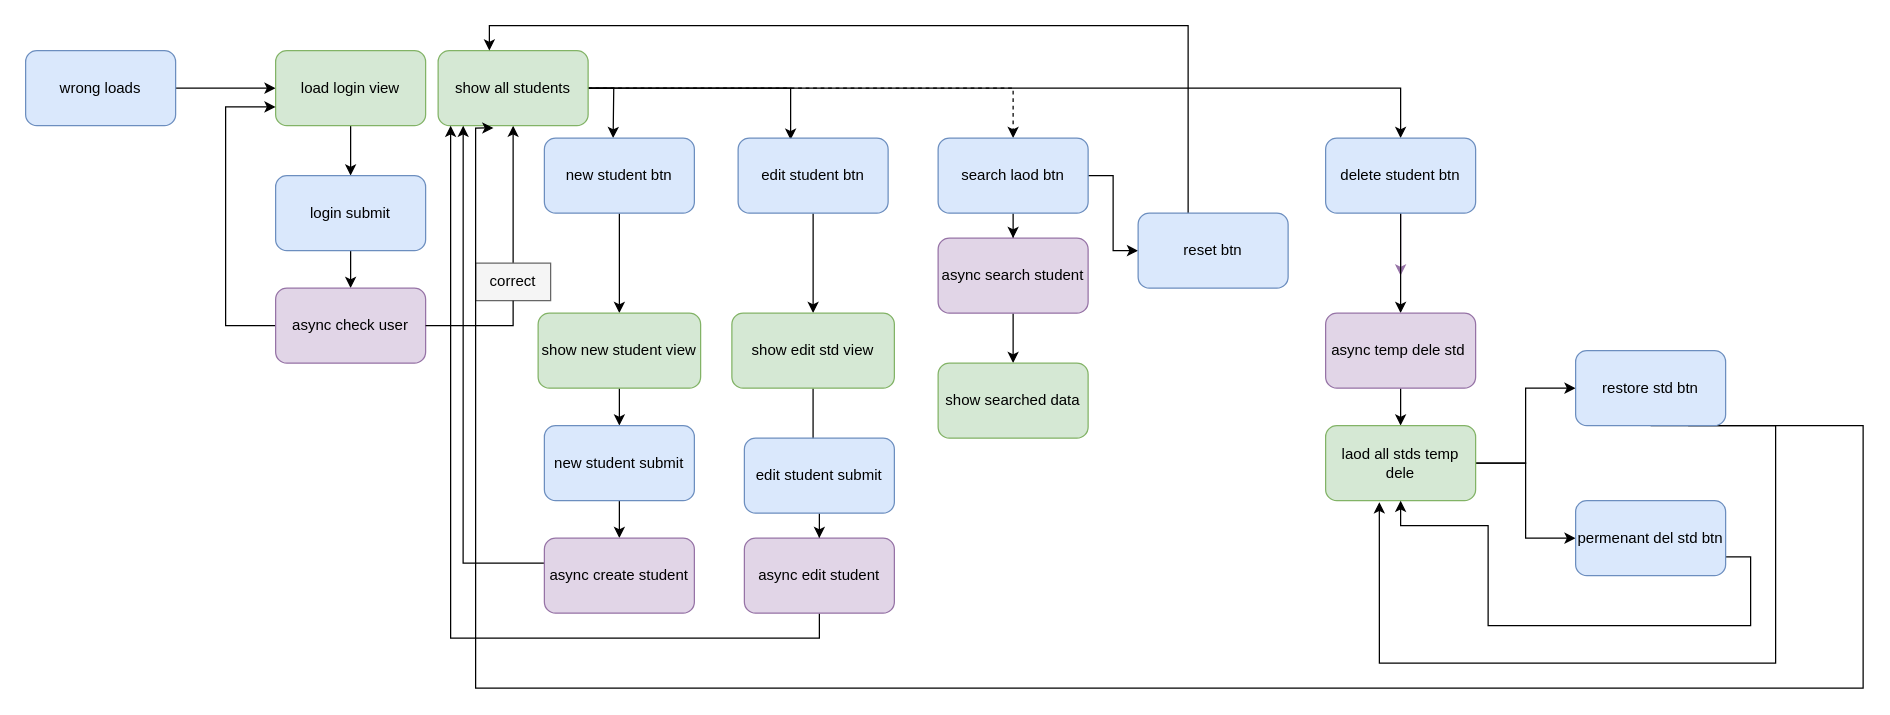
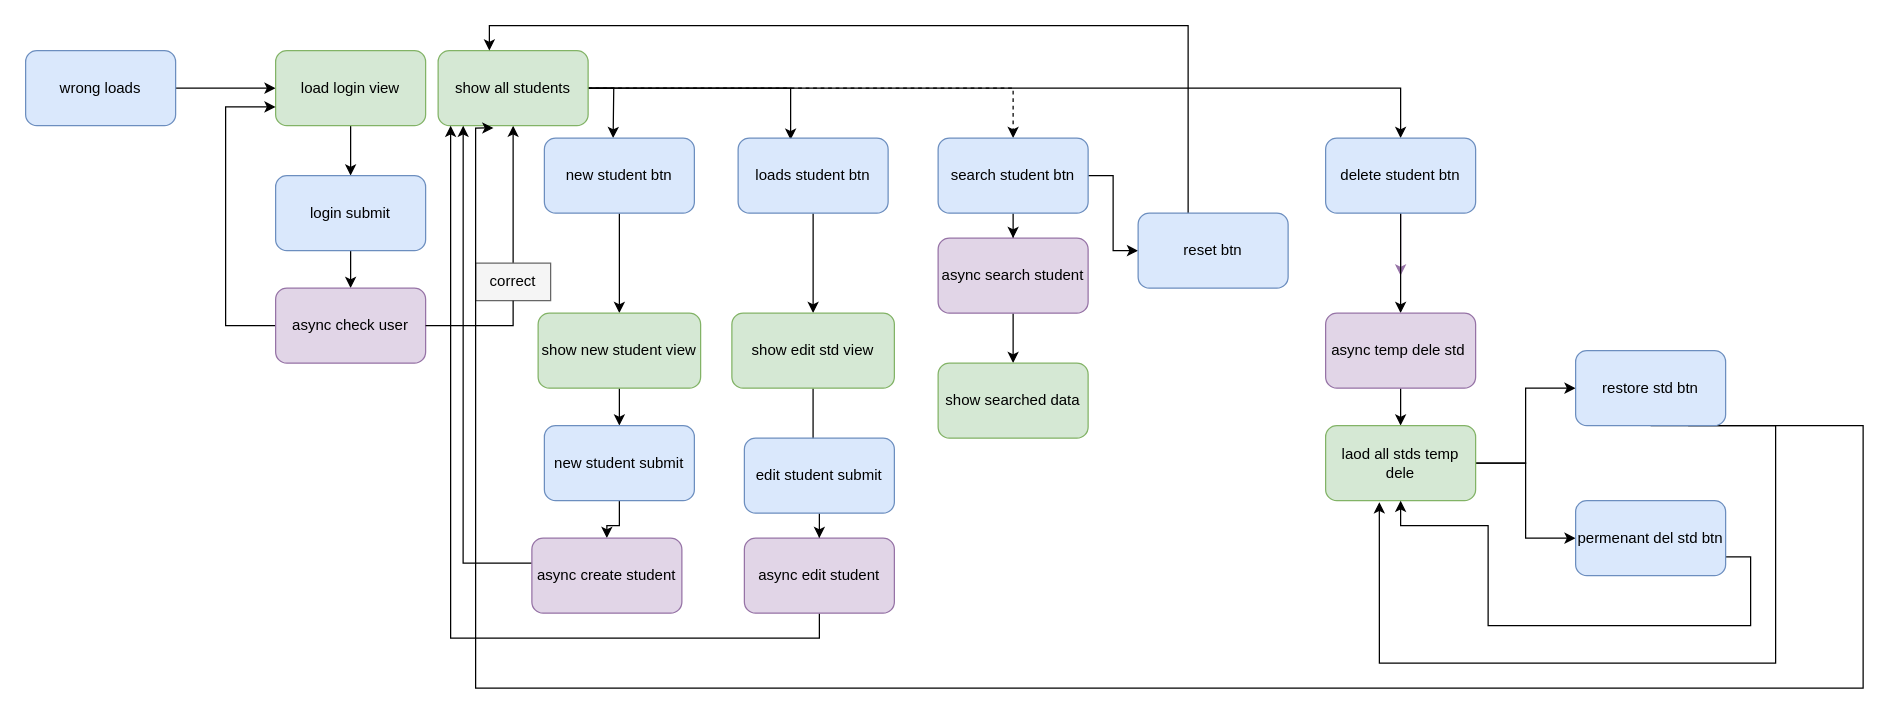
node "edit student btn": label "edit student btn" -> "loads student btn"
node "search laod btn": label "search laod btn" -> "search student btn"
node "async create student": moved (619, 576) -> (607, 576)
